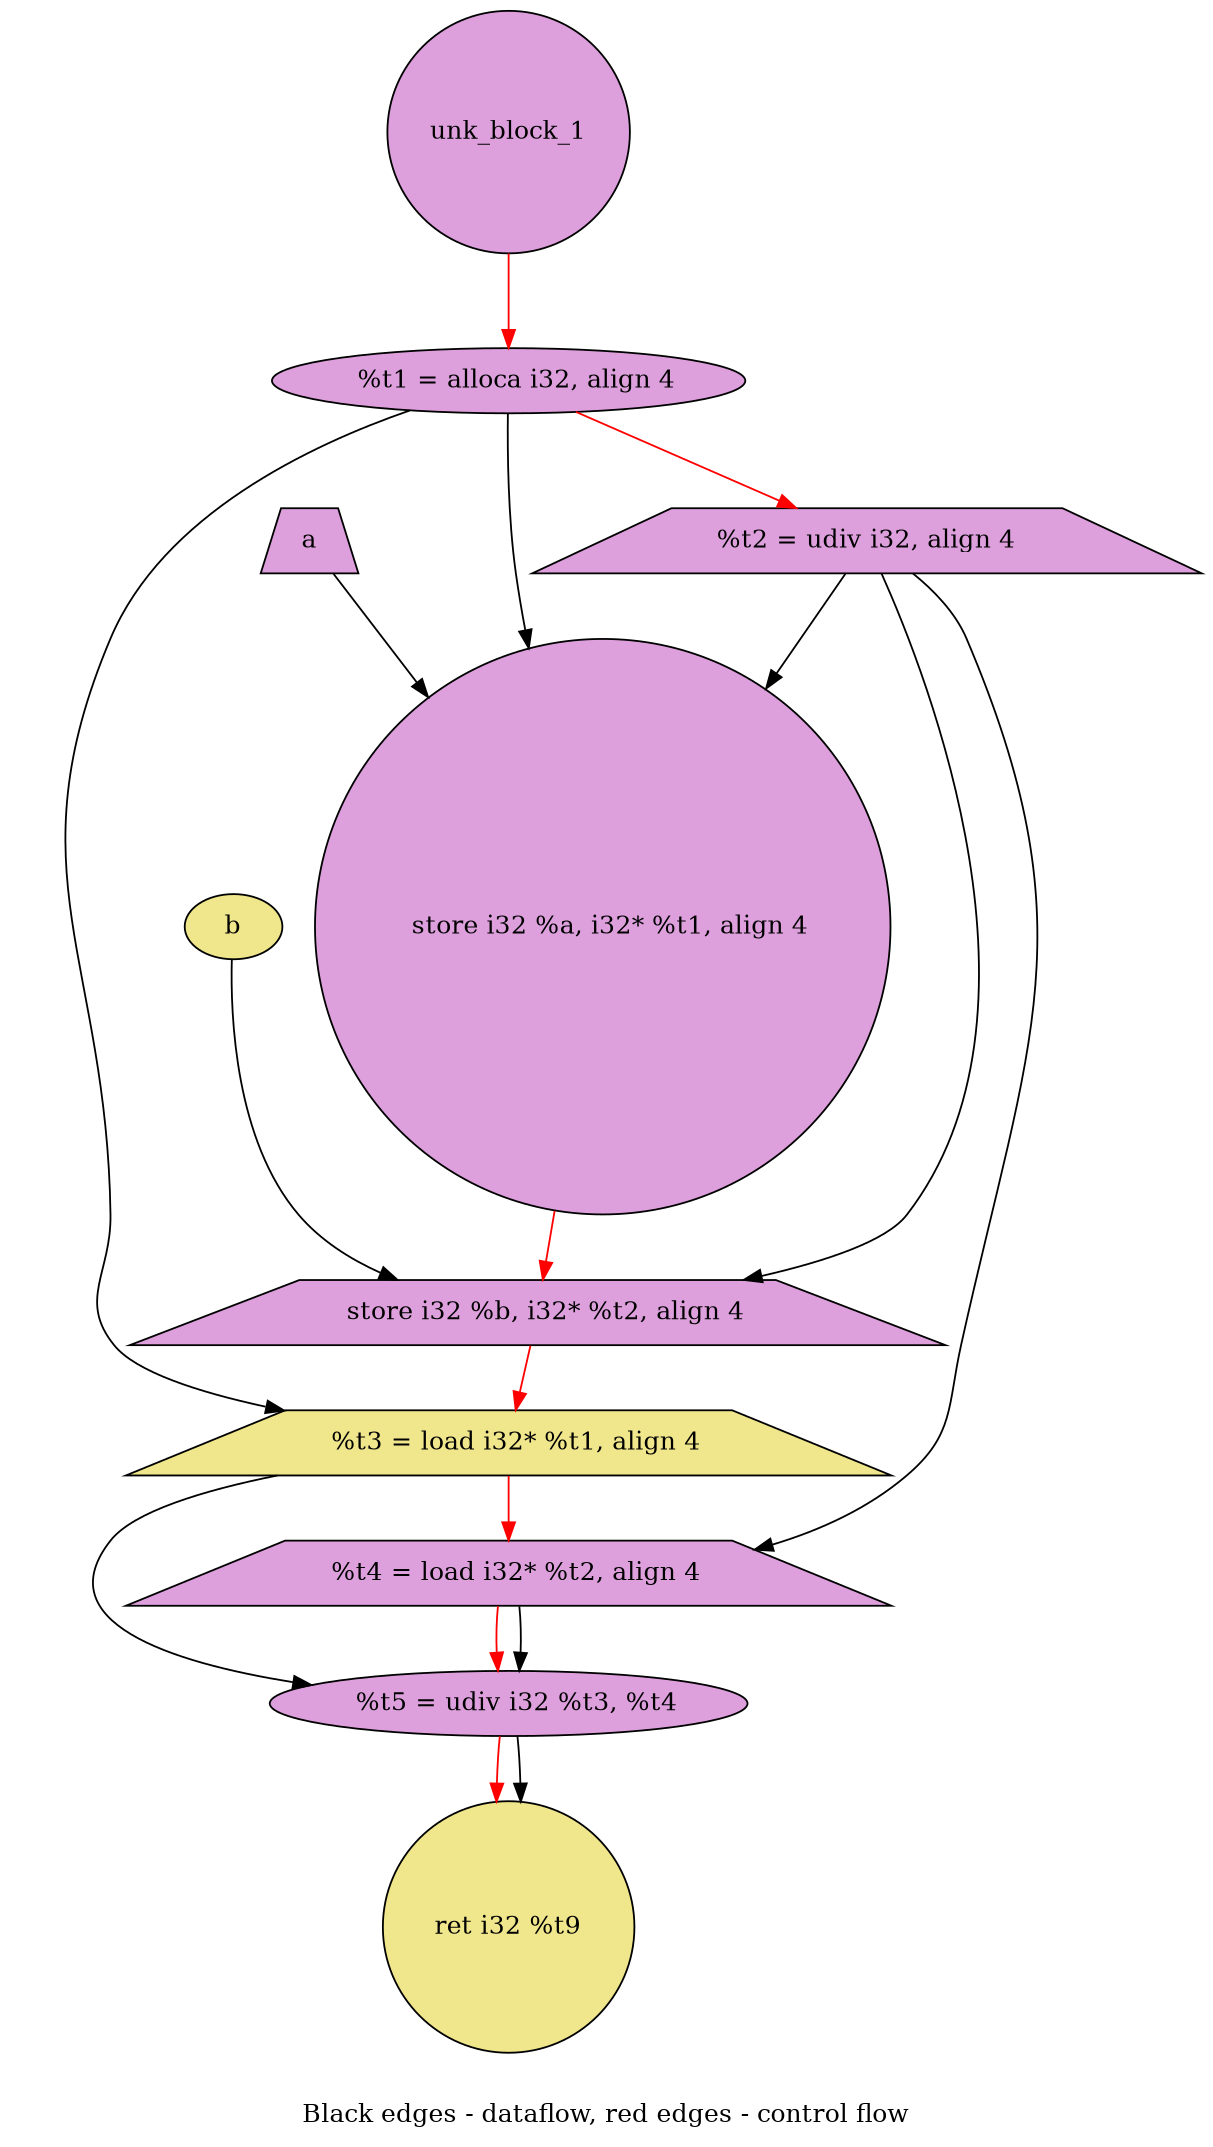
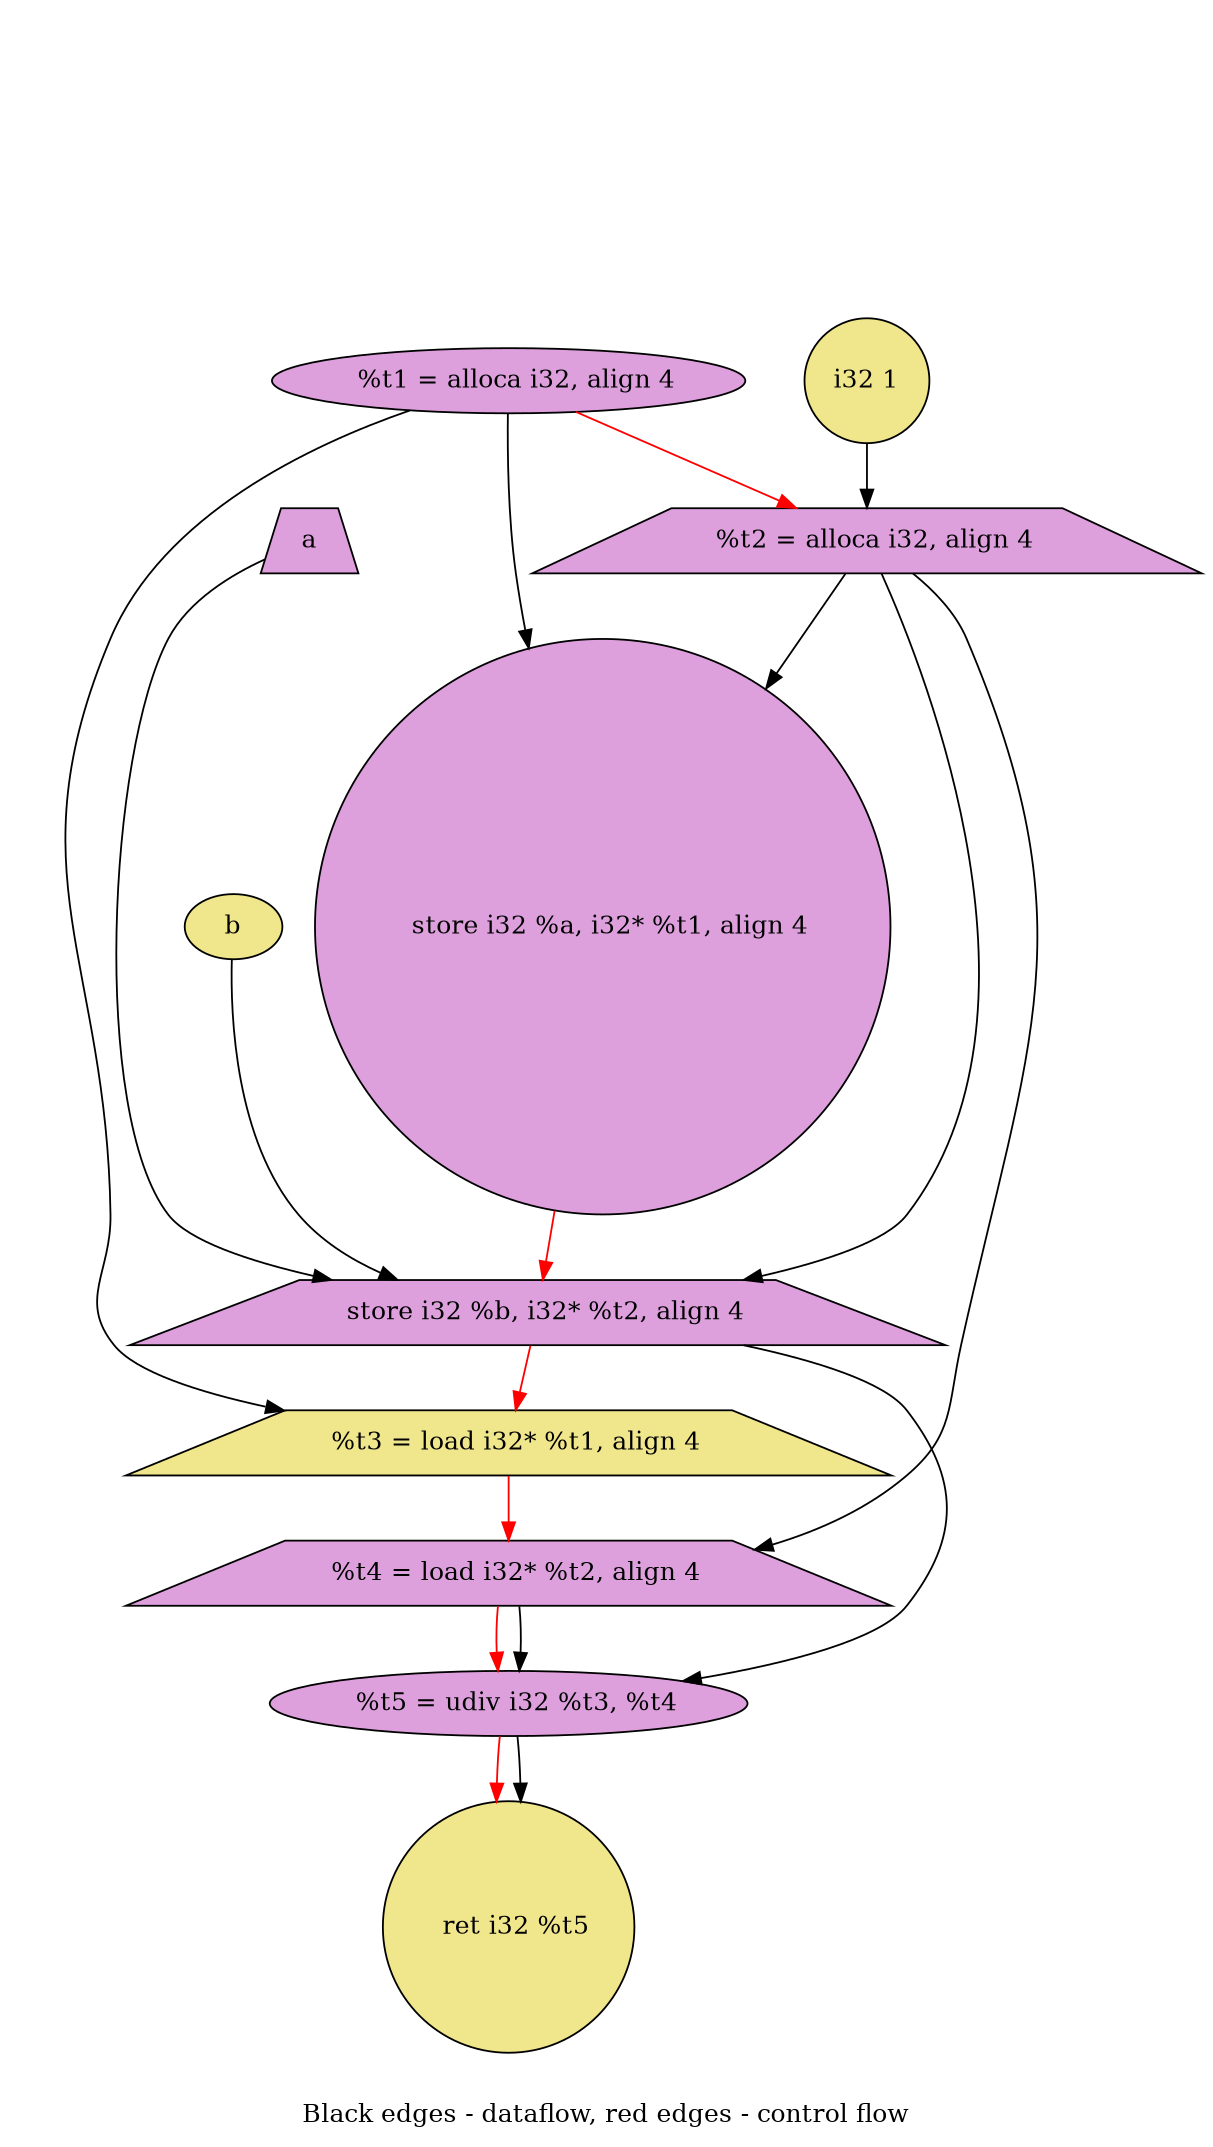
node "unk_block_1": removed
node "i32 1": added
node "%t2 = udiv i32, align 4": label "%t2 = udiv i32, align 4" -> "%t2 = alloca i32, align 4"
edge "a" -> "store i32 %a, i32* %t1, align 4": now "a" -> "store i32 %b, i32* %t2, align 4"
edge "%t3 = load i32* %t1, align 4" -> "%t5 = udiv i32 %t3, %t4": now "store i32 %b, i32* %t2, align 4" -> "%t5 = udiv i32 %t3, %t4"
node "ret i32 %t9": label "ret i32 %t9" -> "ret i32 %t5"
